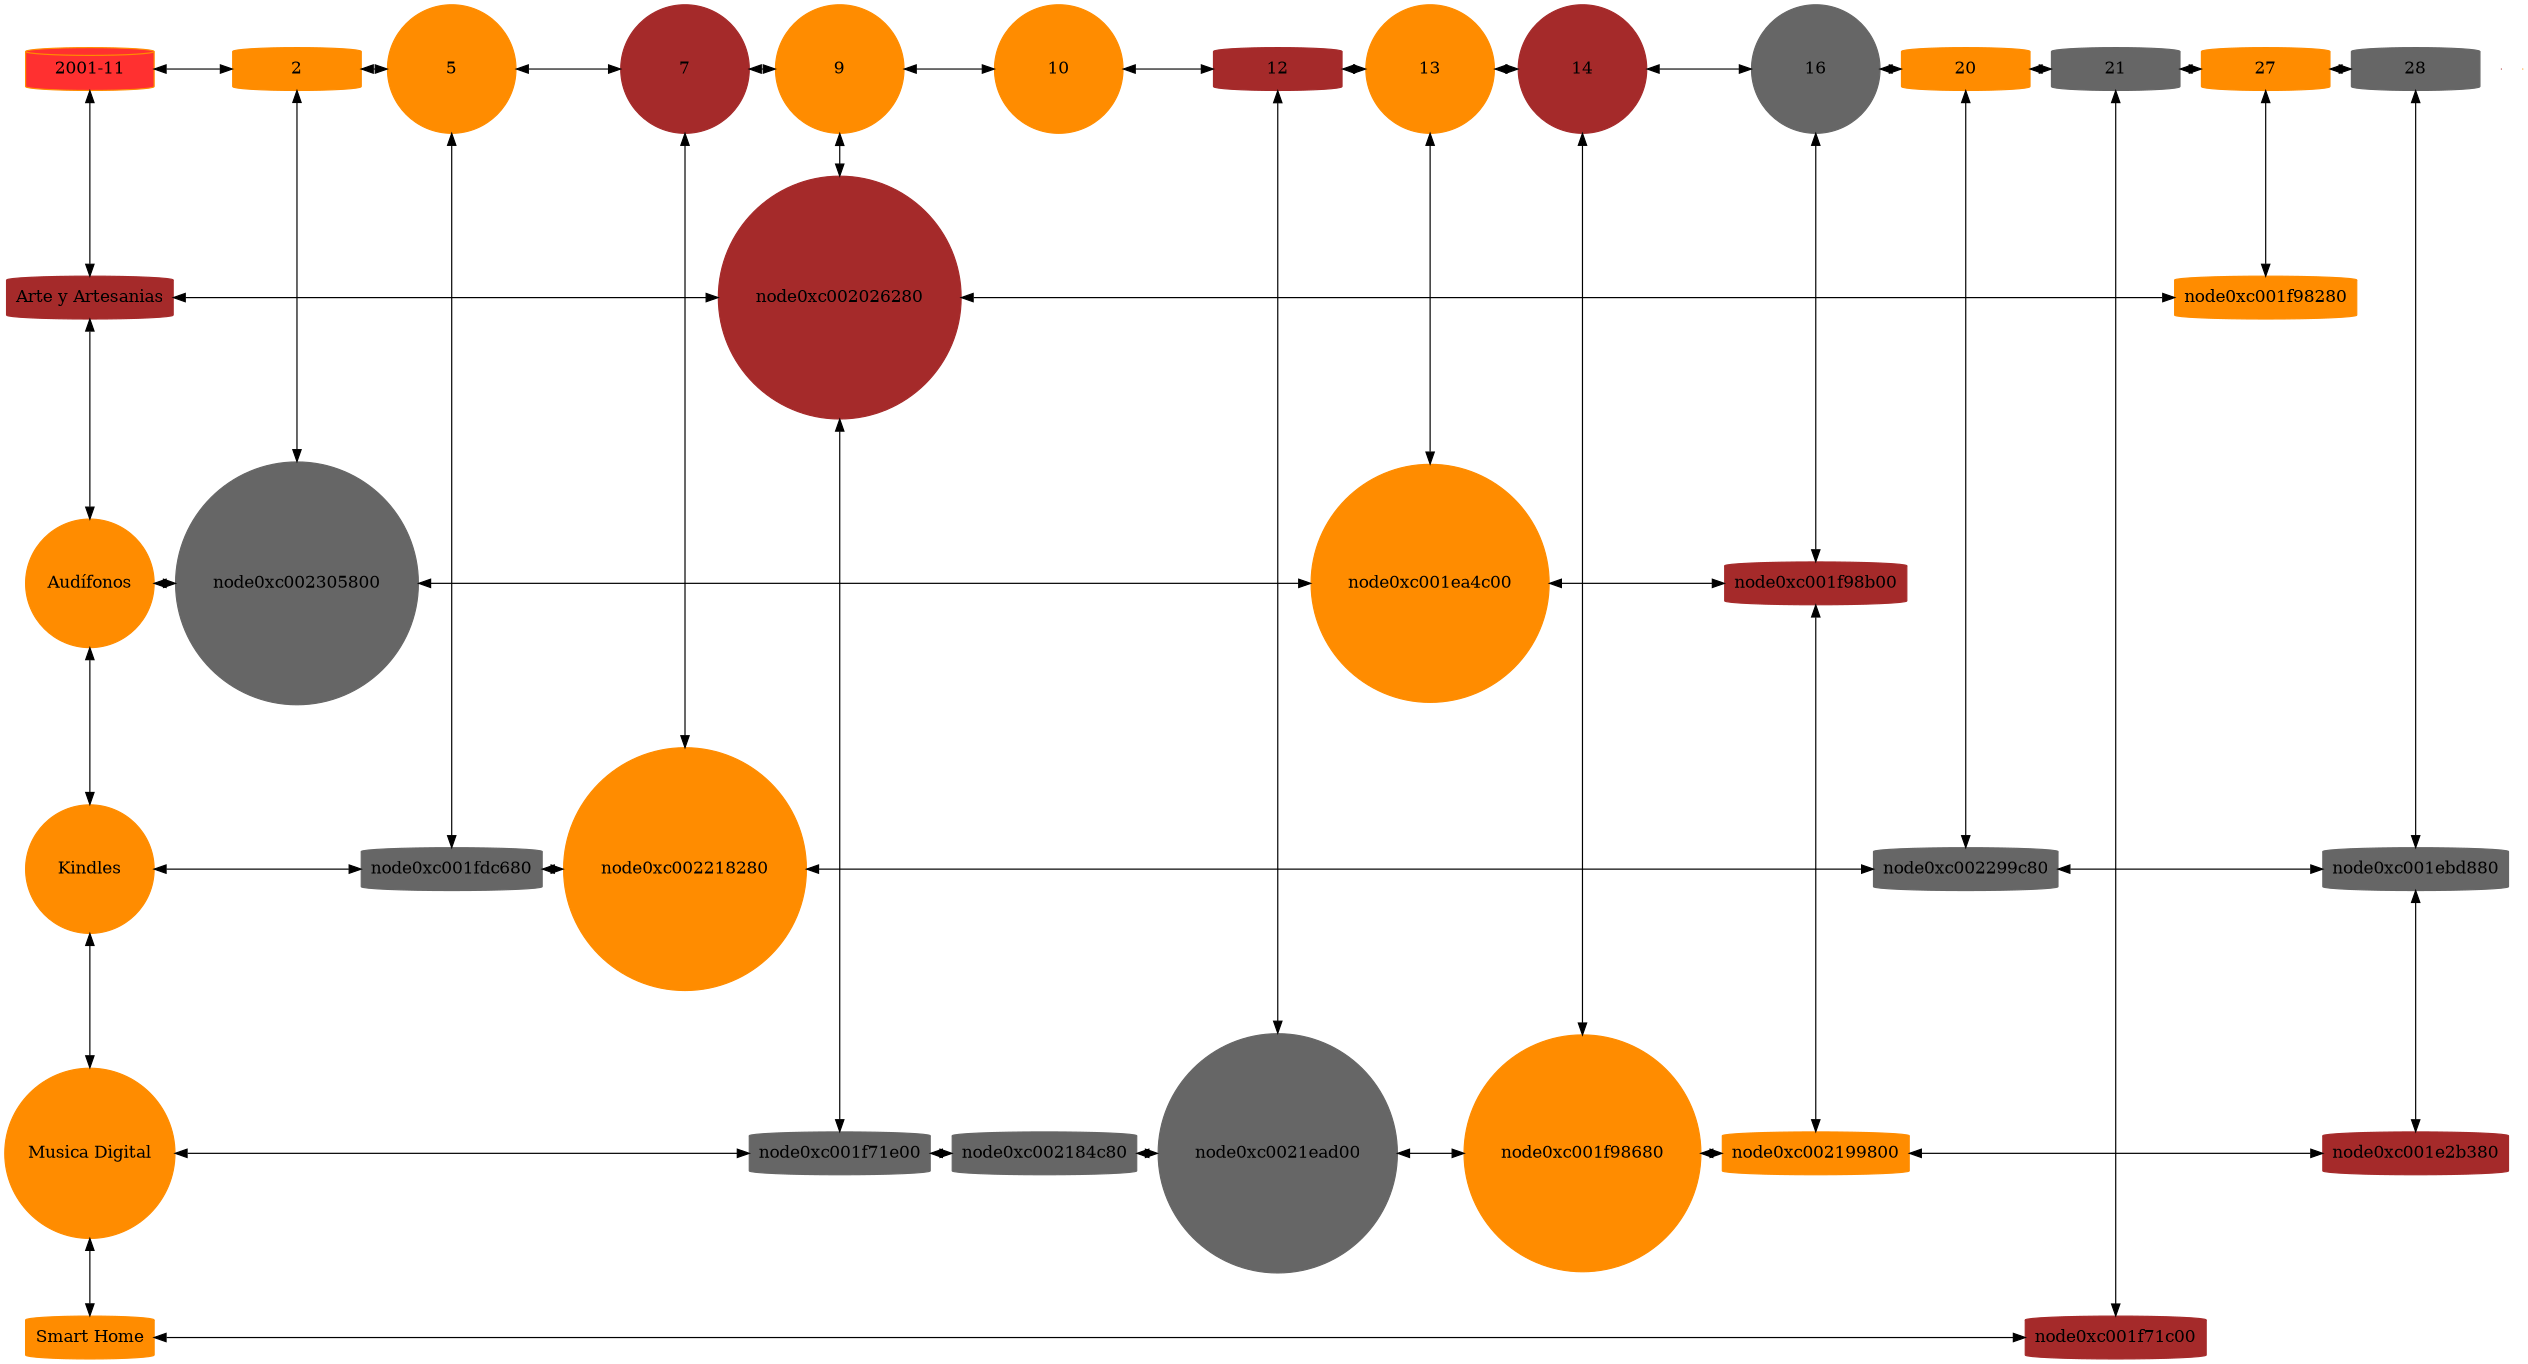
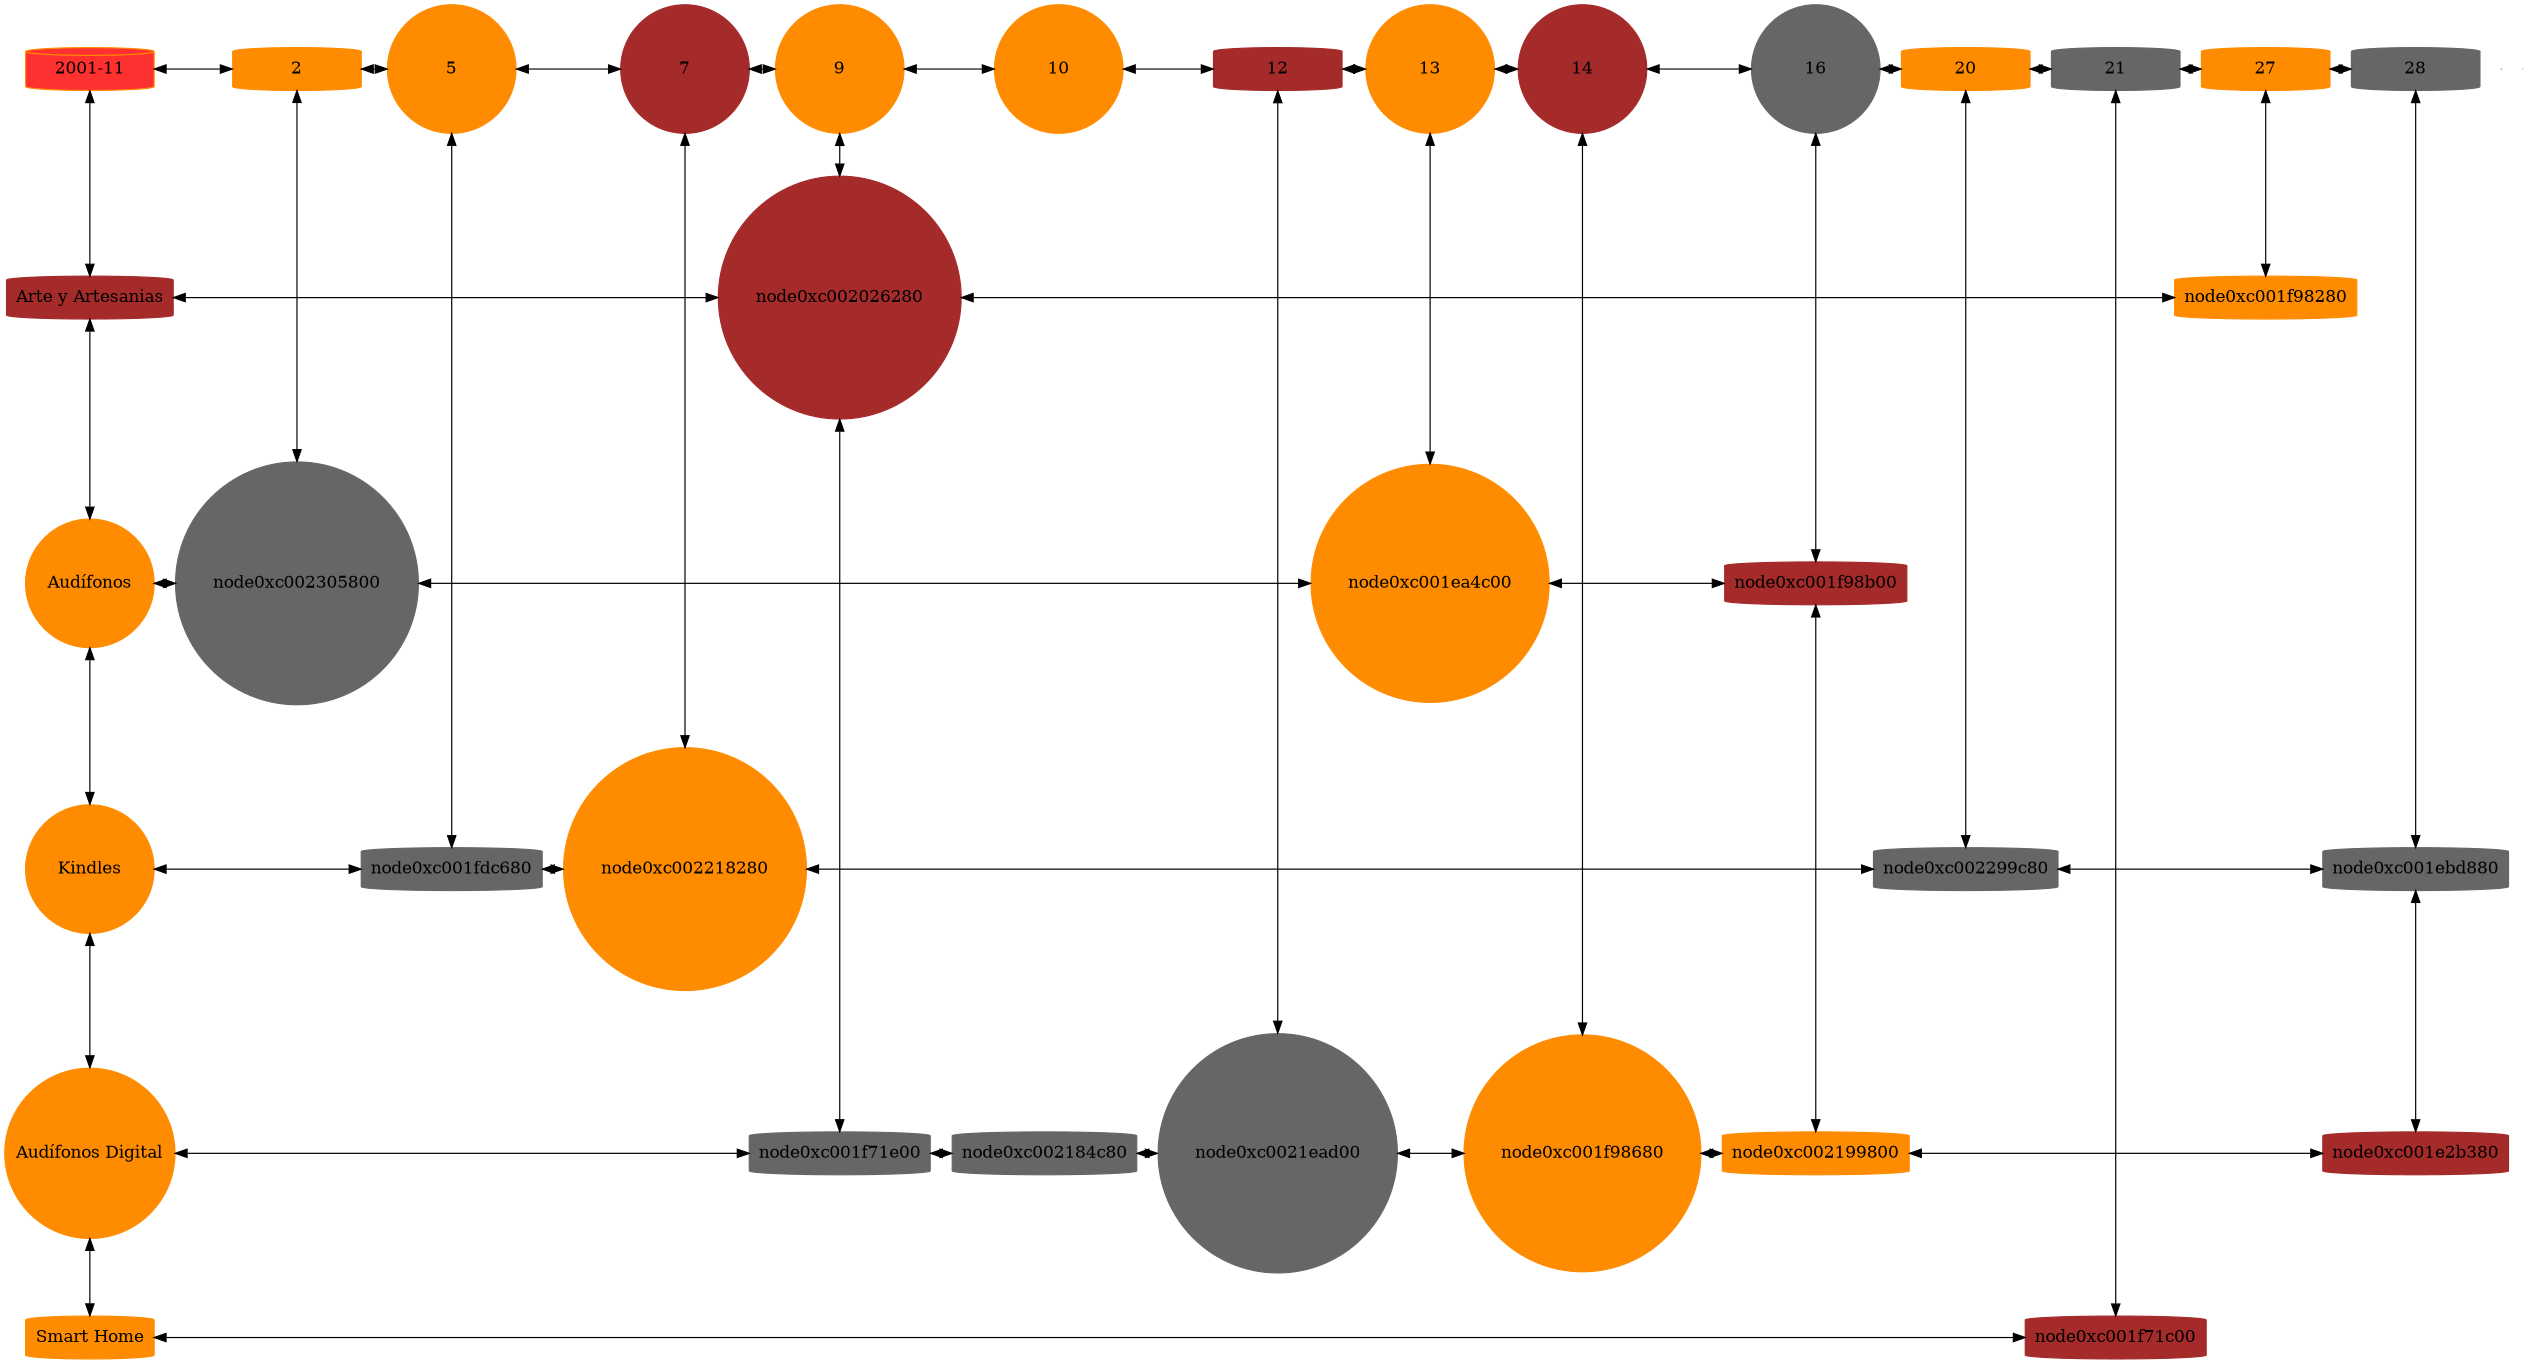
node "Musica Digital": label "Musica Digital" -> "Audífonos Digital"
